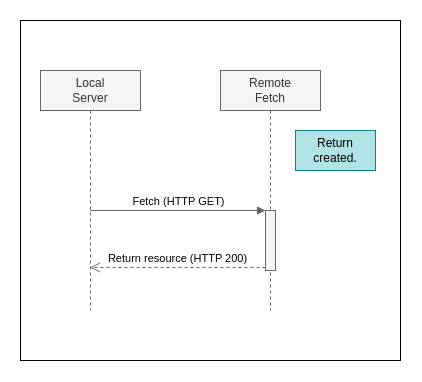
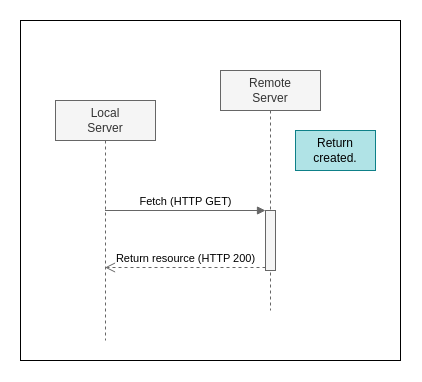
node "Remote Fetch": label "Remote Fetch" -> "Remote Server"
node "Local Server": moved (91, 191) -> (106, 221)
